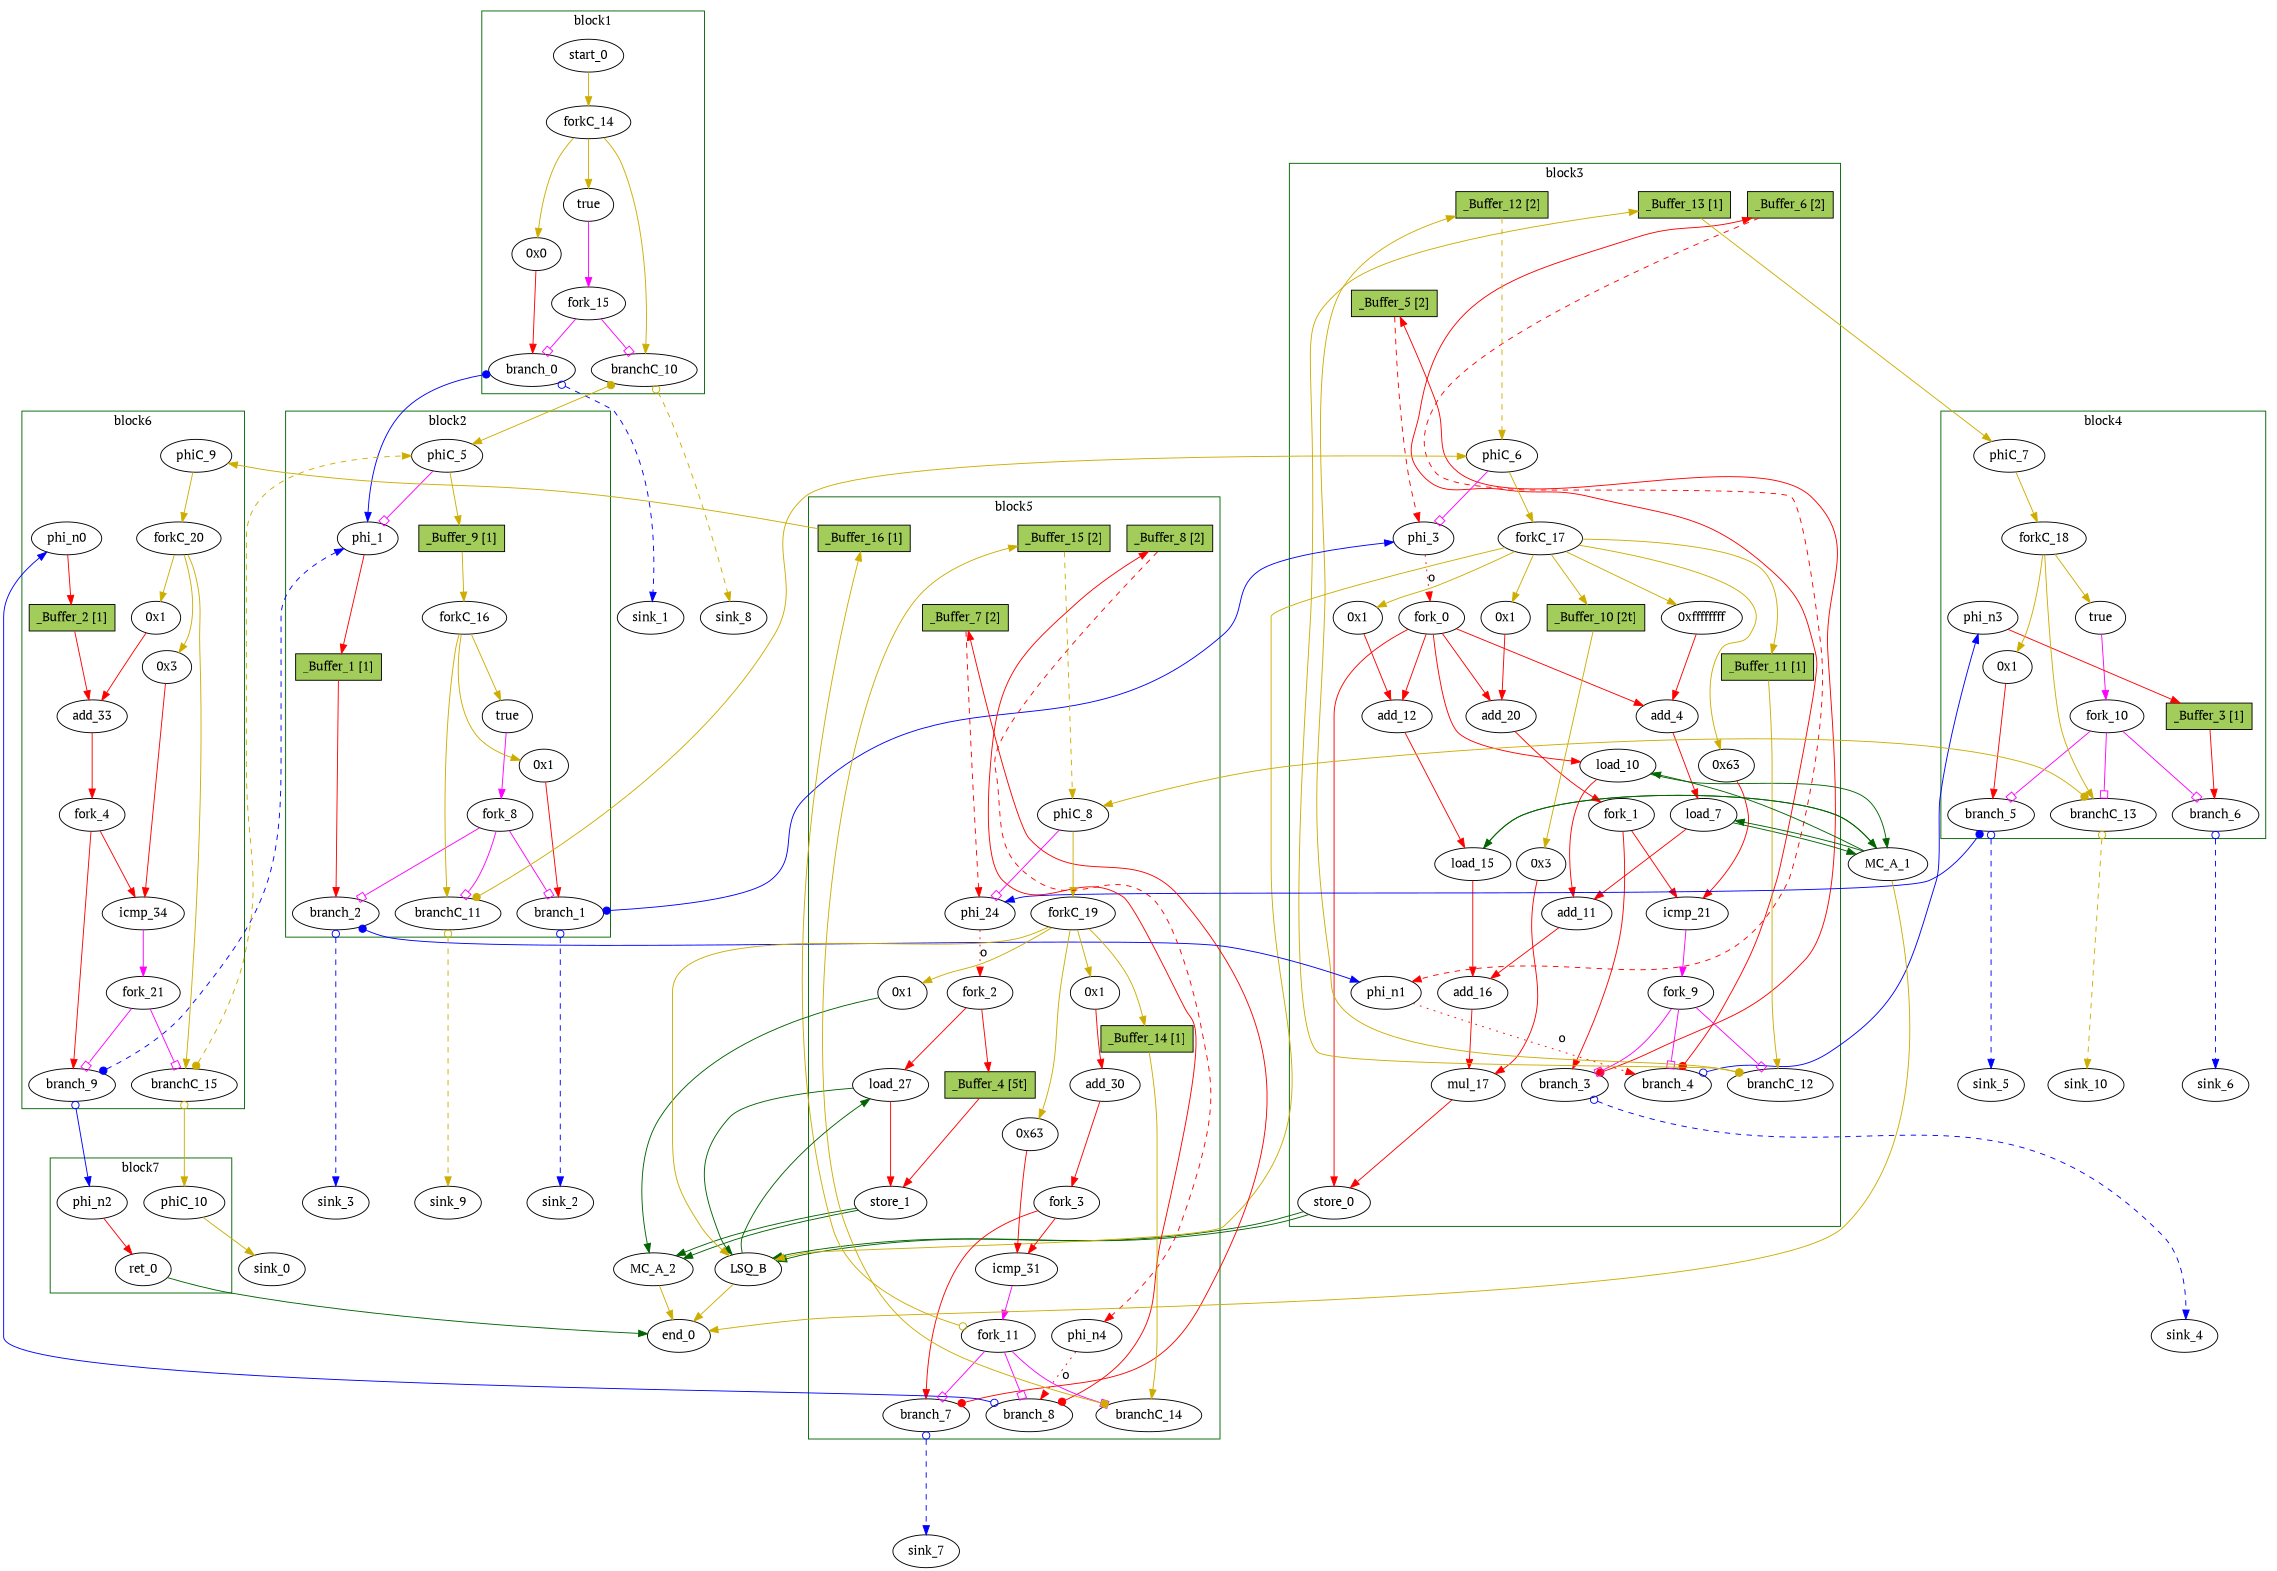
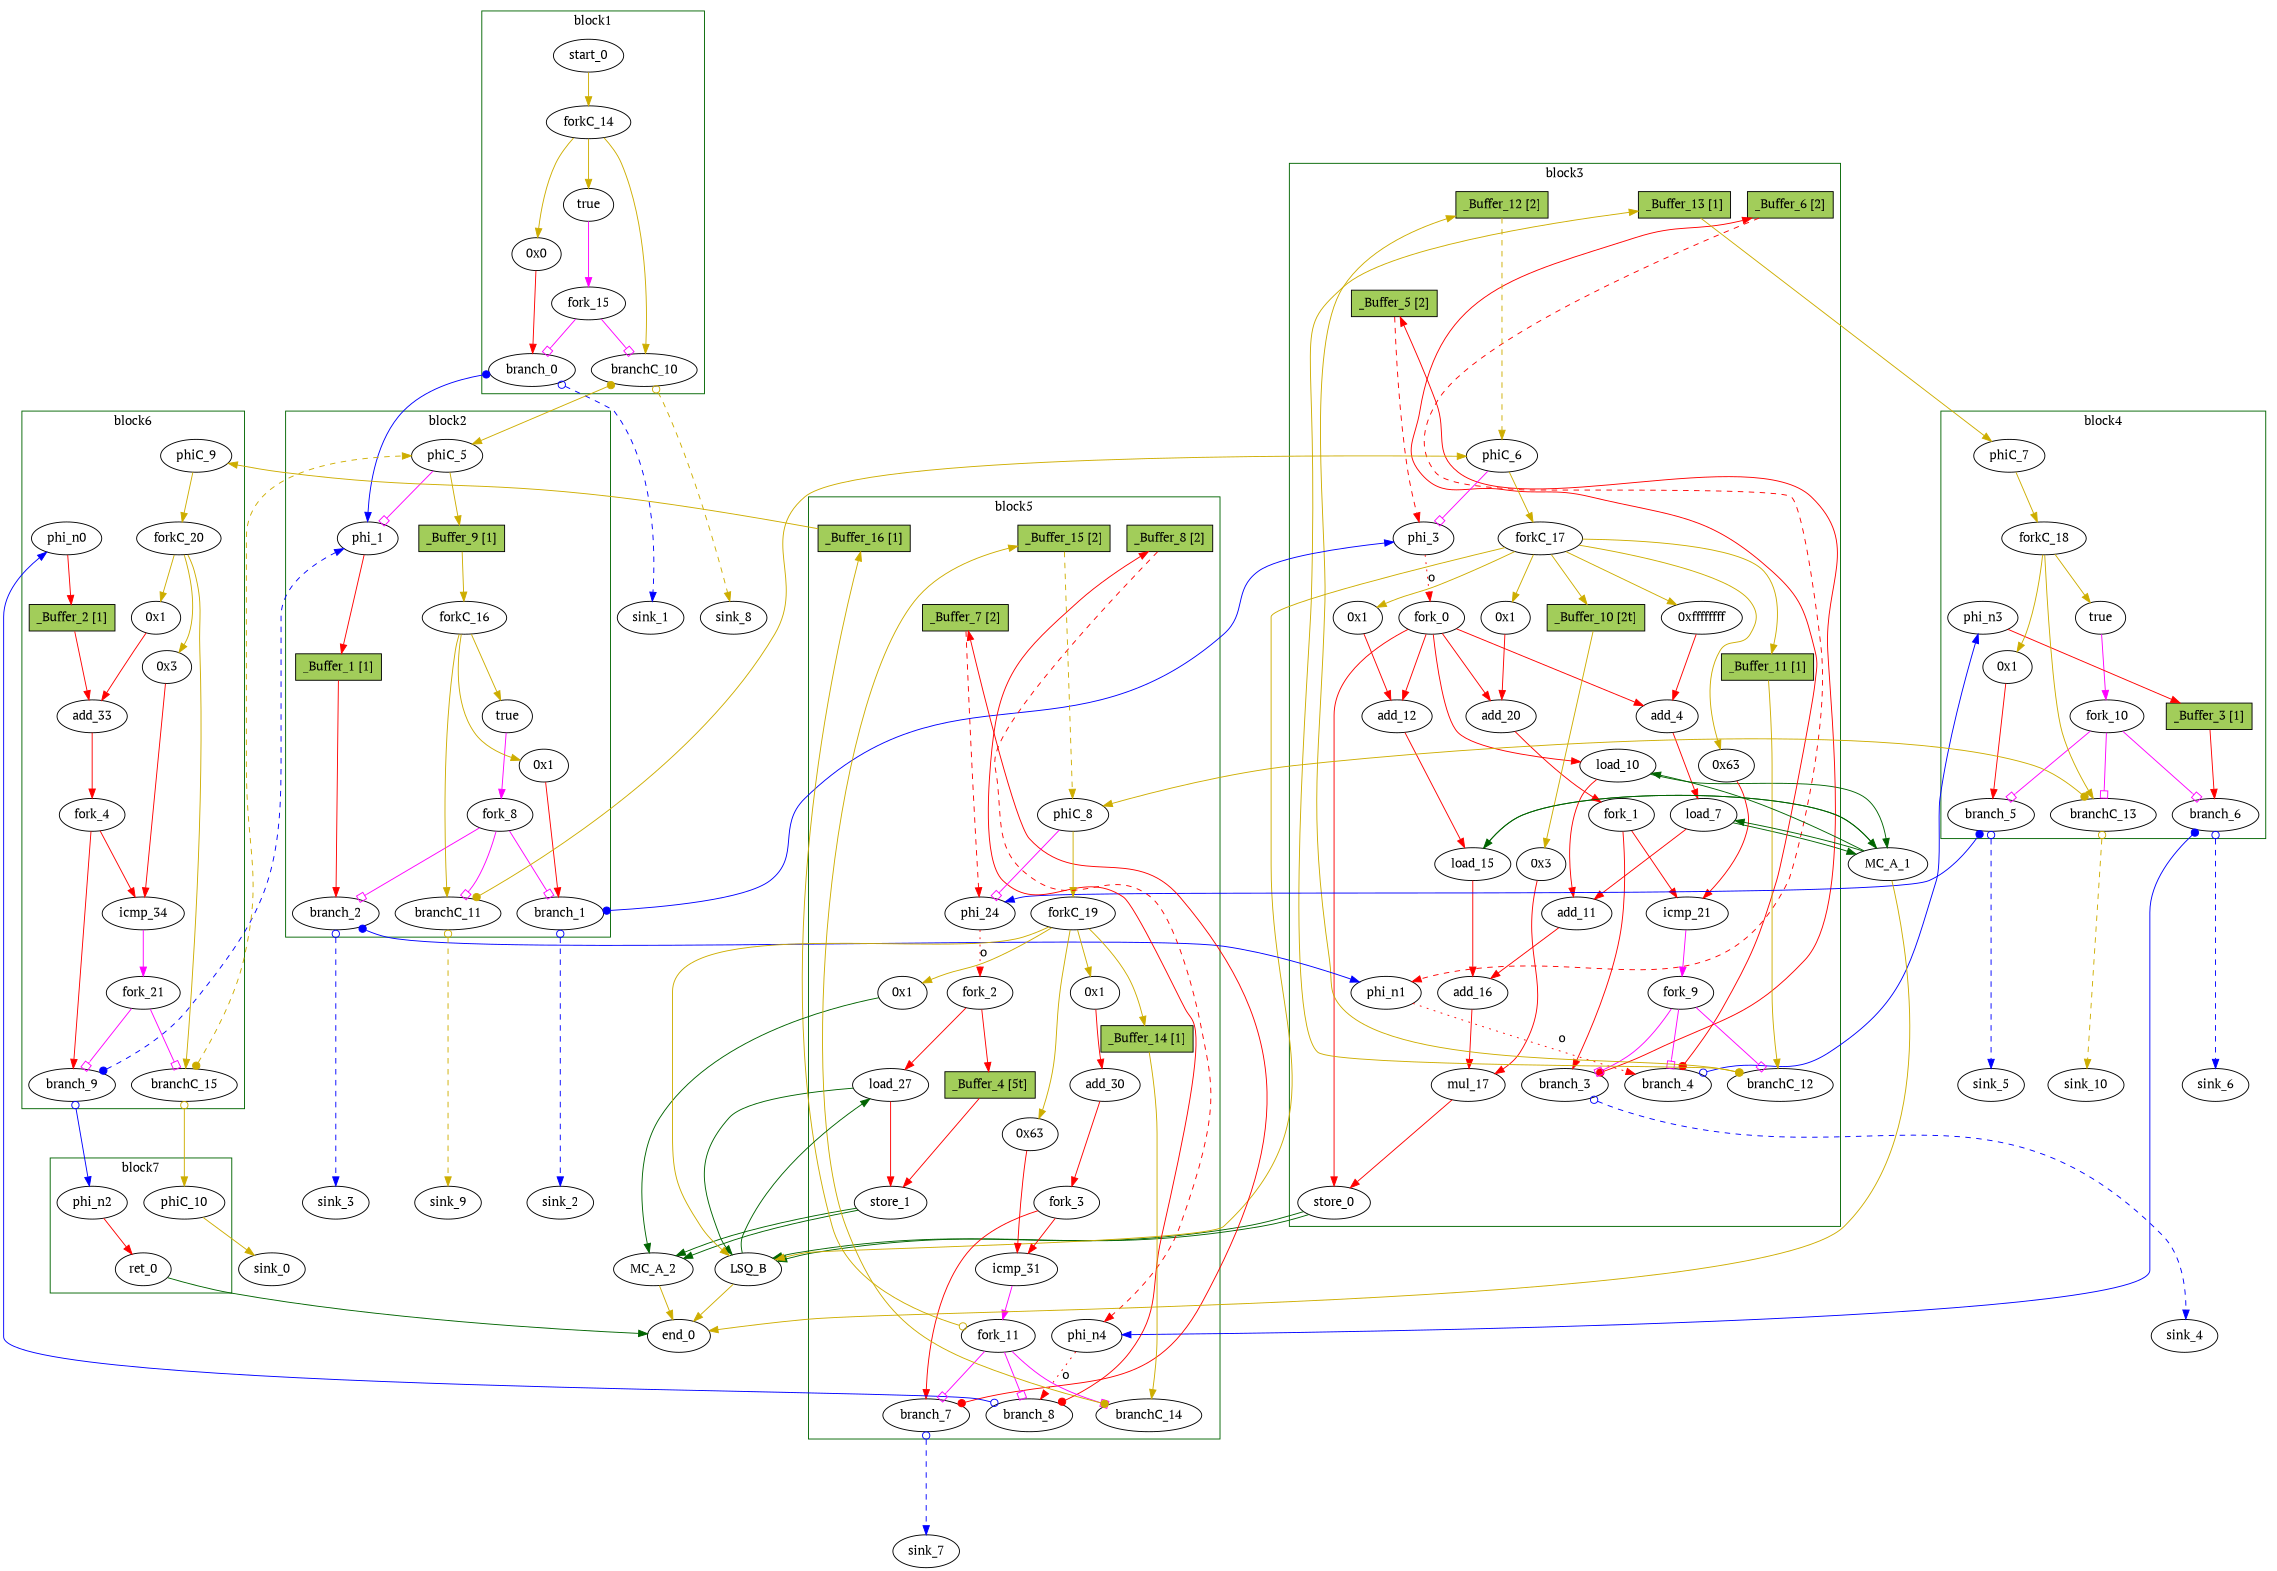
edge "branch_6" -- "phi_n4": added
